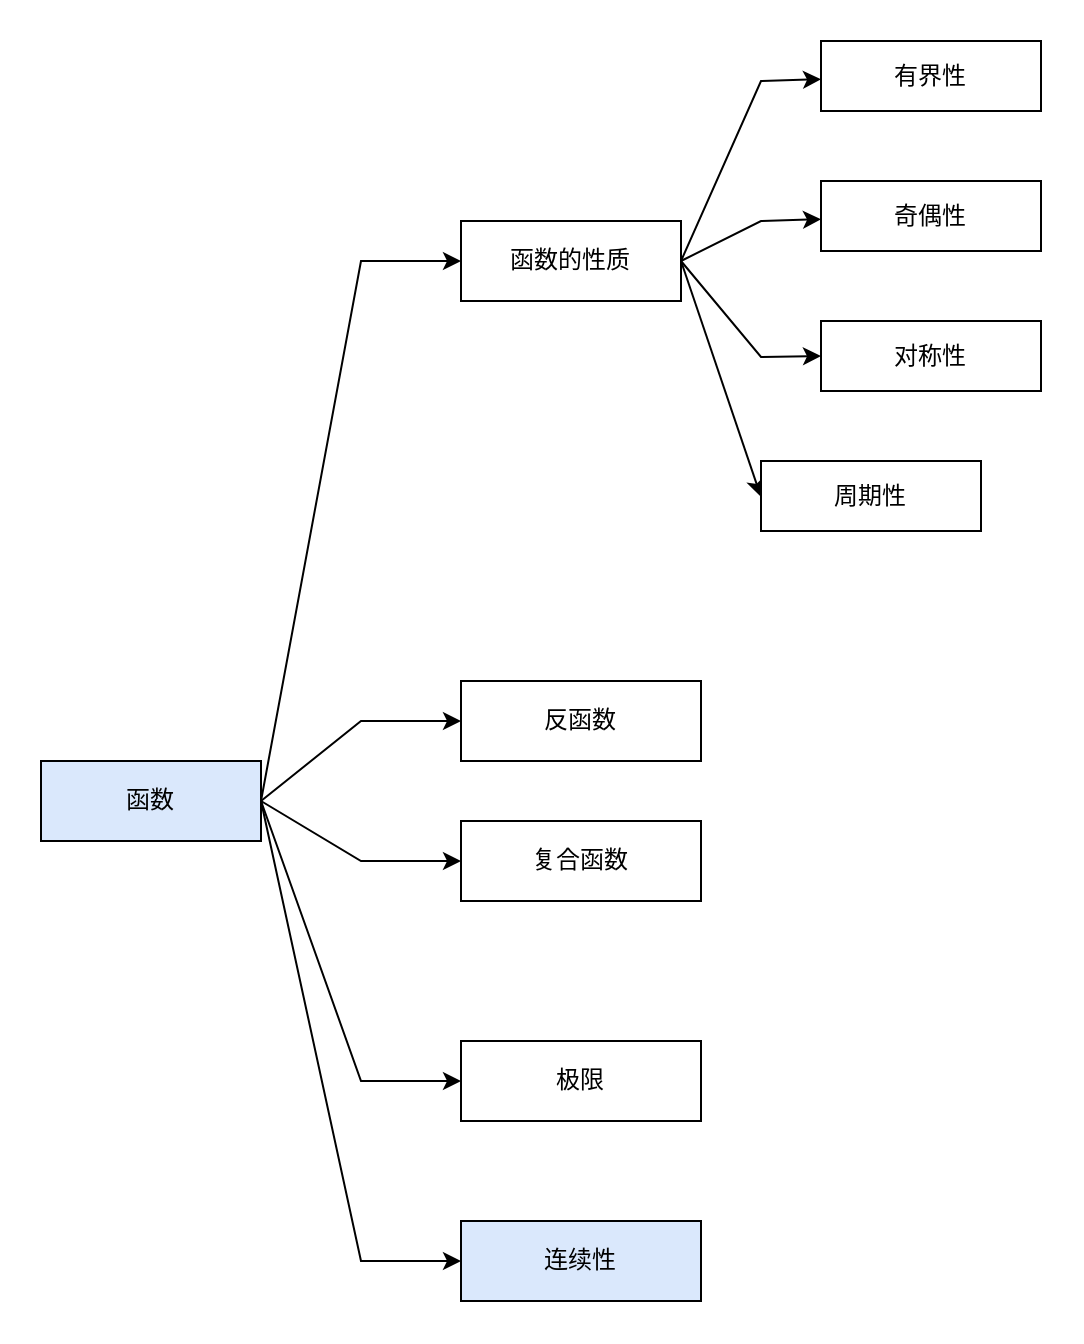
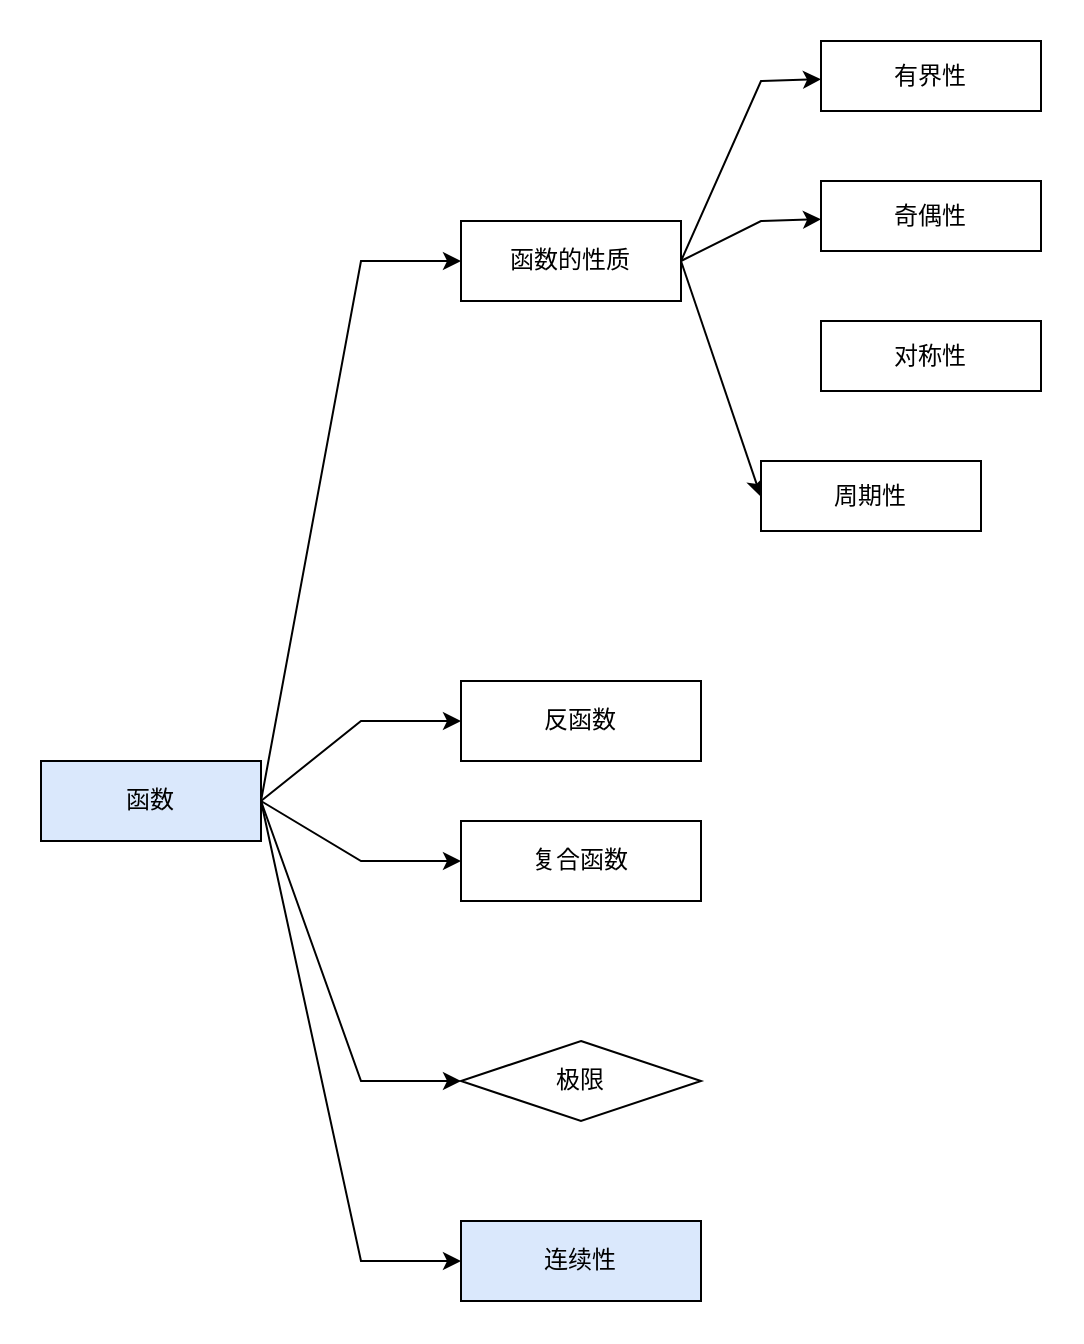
edge "函数的性质" -> "对称性": removed
node "极限": shape rectangle -> diamond
